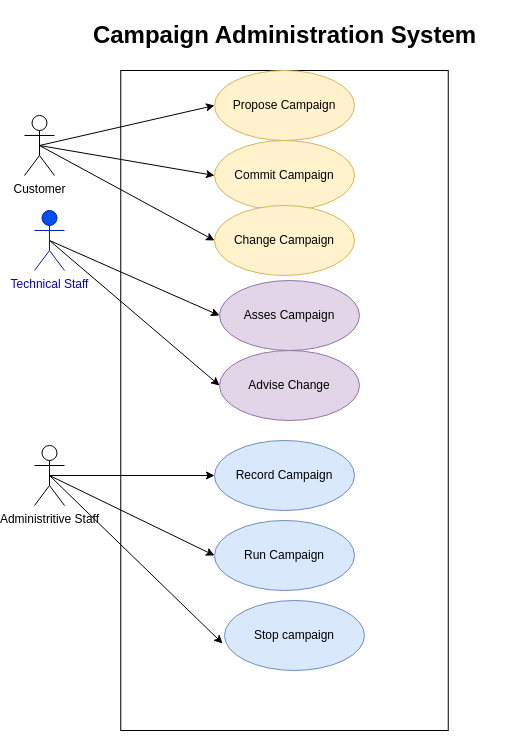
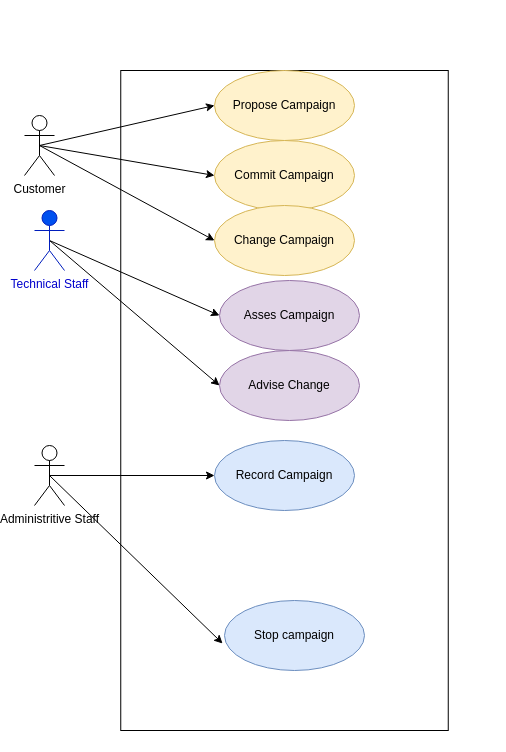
node "Campaign Administration System": removed
edge "Administritive Staff" -> "Run Campaign": removed
node "Run Campaign": removed
